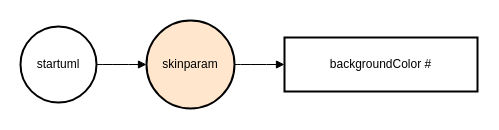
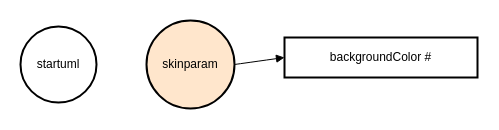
edge "startuml" -> "skinparam": removed
node "backgroundColor #": size 193x54 -> 193x40
